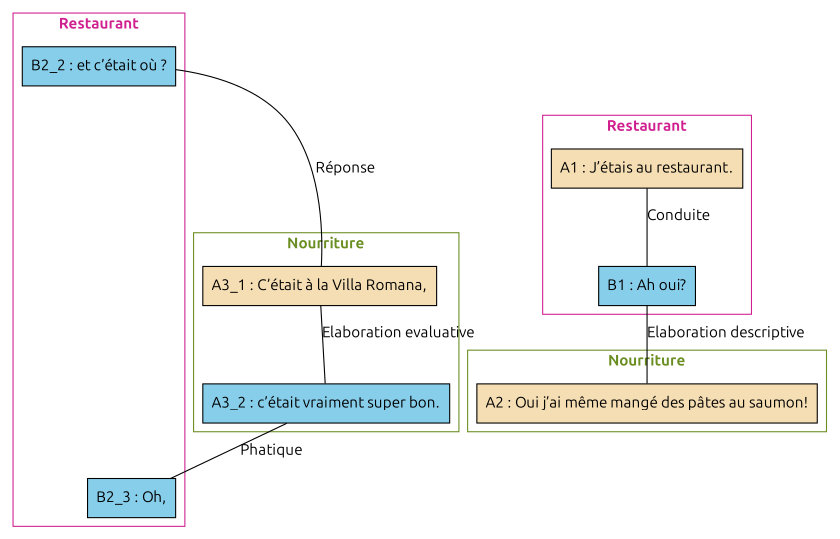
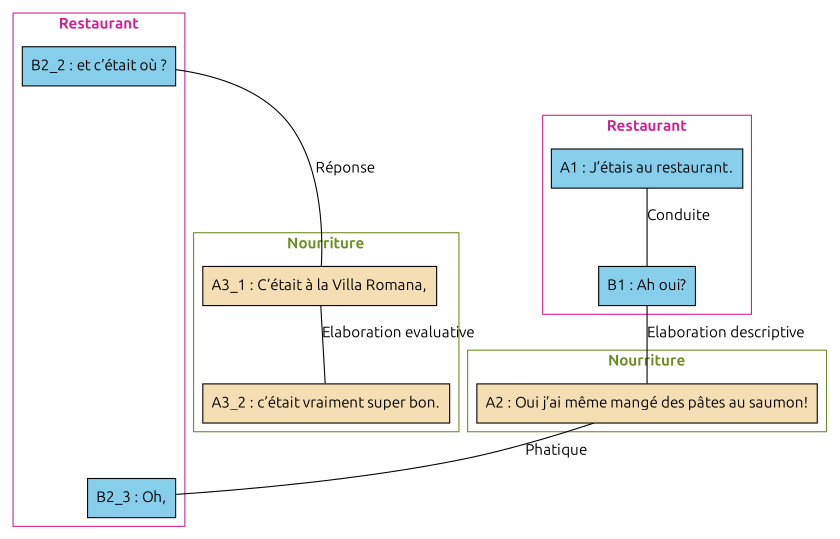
node "A1 : J’étais au restaurant.": fillcolor wheat -> skyblue
node "A3_2 : c’était vraiment super bon.": fillcolor skyblue -> wheat
edge "A3_2 : c’était vraiment super bon." -- "B2_3 : Oh,": now "A2 : Oui j’ai même mangé des pâtes au saumon!" -- "B2_3 : Oh,"
